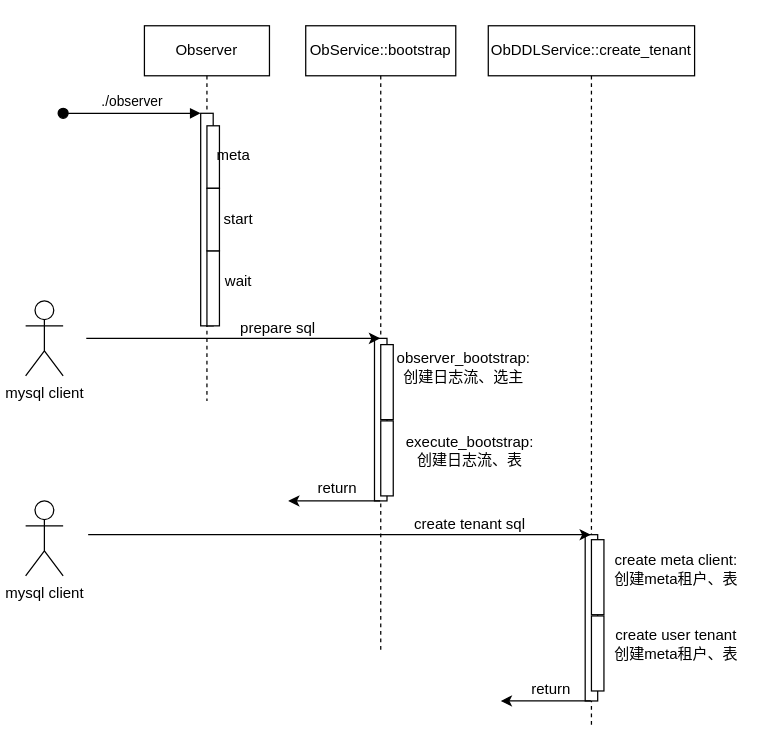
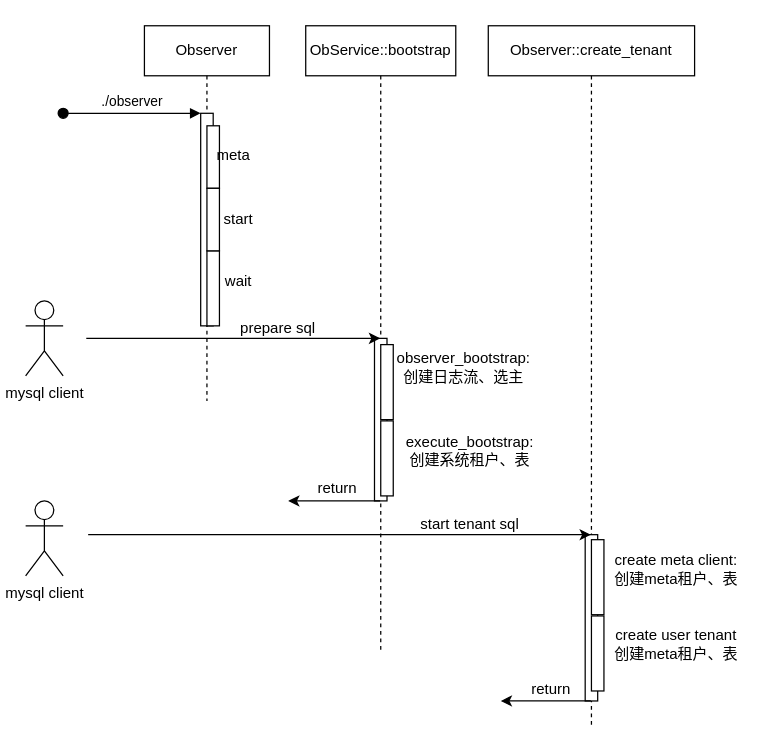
node "ObDDLService::create_tenant": label "ObDDLService::create_tenant" -> "Observer::create_tenant"
node "execute_bootstrap: 创建日志流、表": label "execute_bootstrap: 创建日志流、表" -> "execute_bootstrap: 创建系统租户、表"
node "create tenant sql": label "create tenant sql" -> "start tenant sql"
